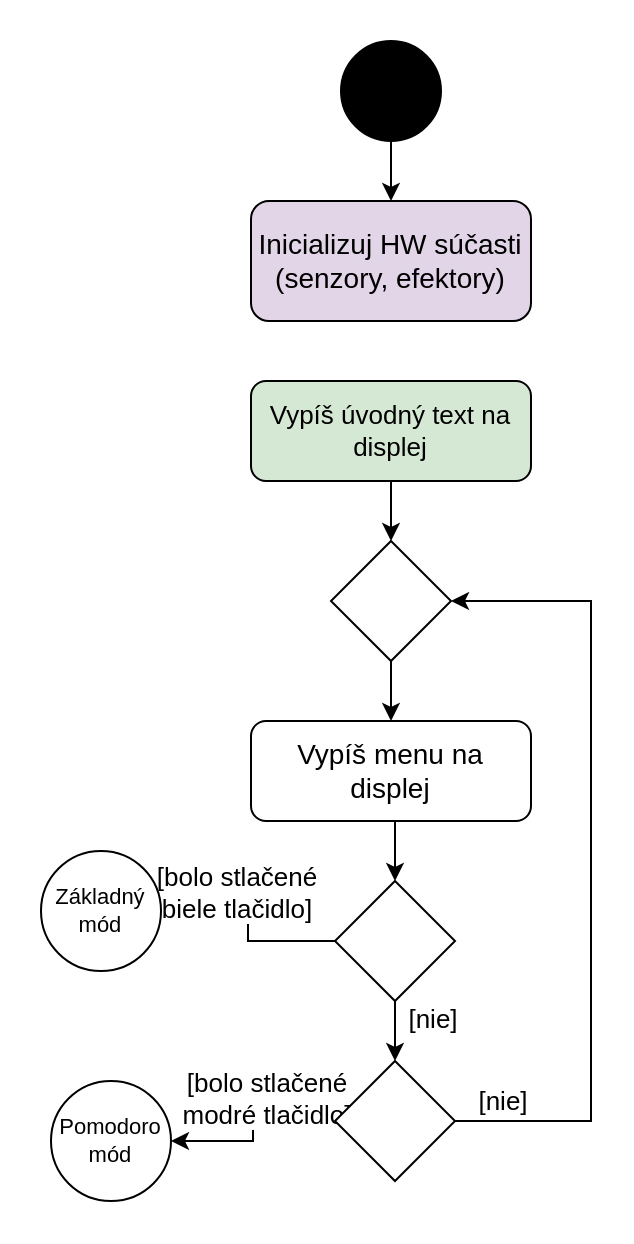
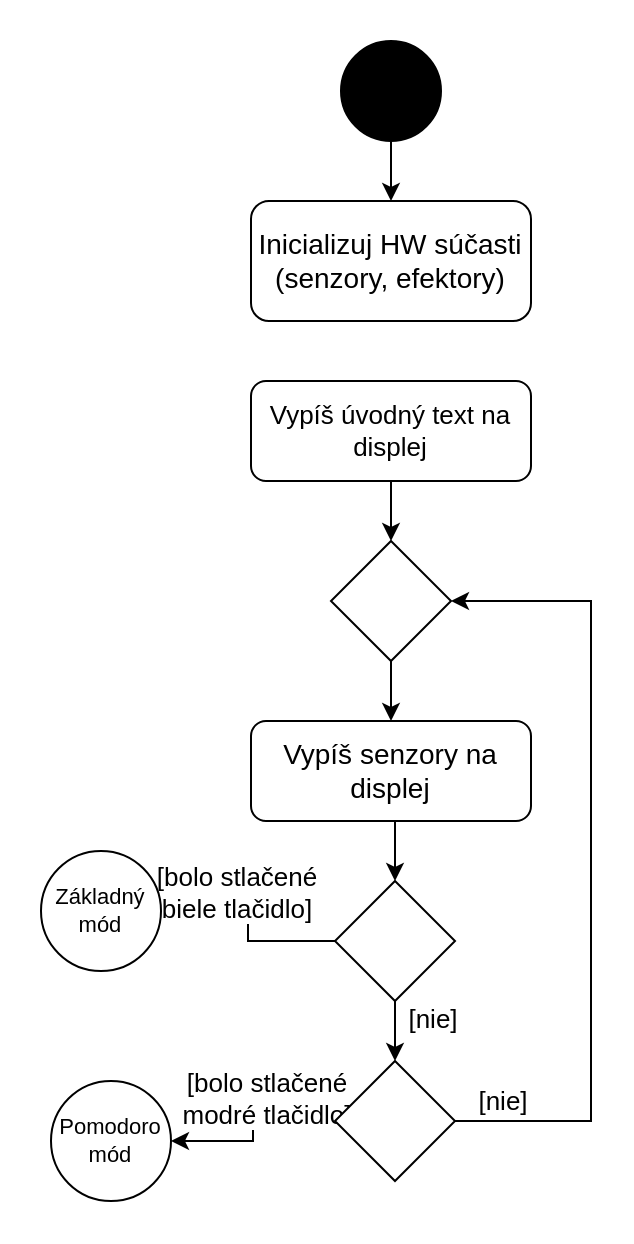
node "Inicializuj HW súčasti (senzory, efektory)": fillcolor #e1d5e7 -> #ffffff
node "Vypíš úvodný text na displej": fillcolor #d5e8d4 -> #ffffff
node "Vypíš menu na displej": label "Vypíš menu na displej" -> "Vypíš senzory na displej"
